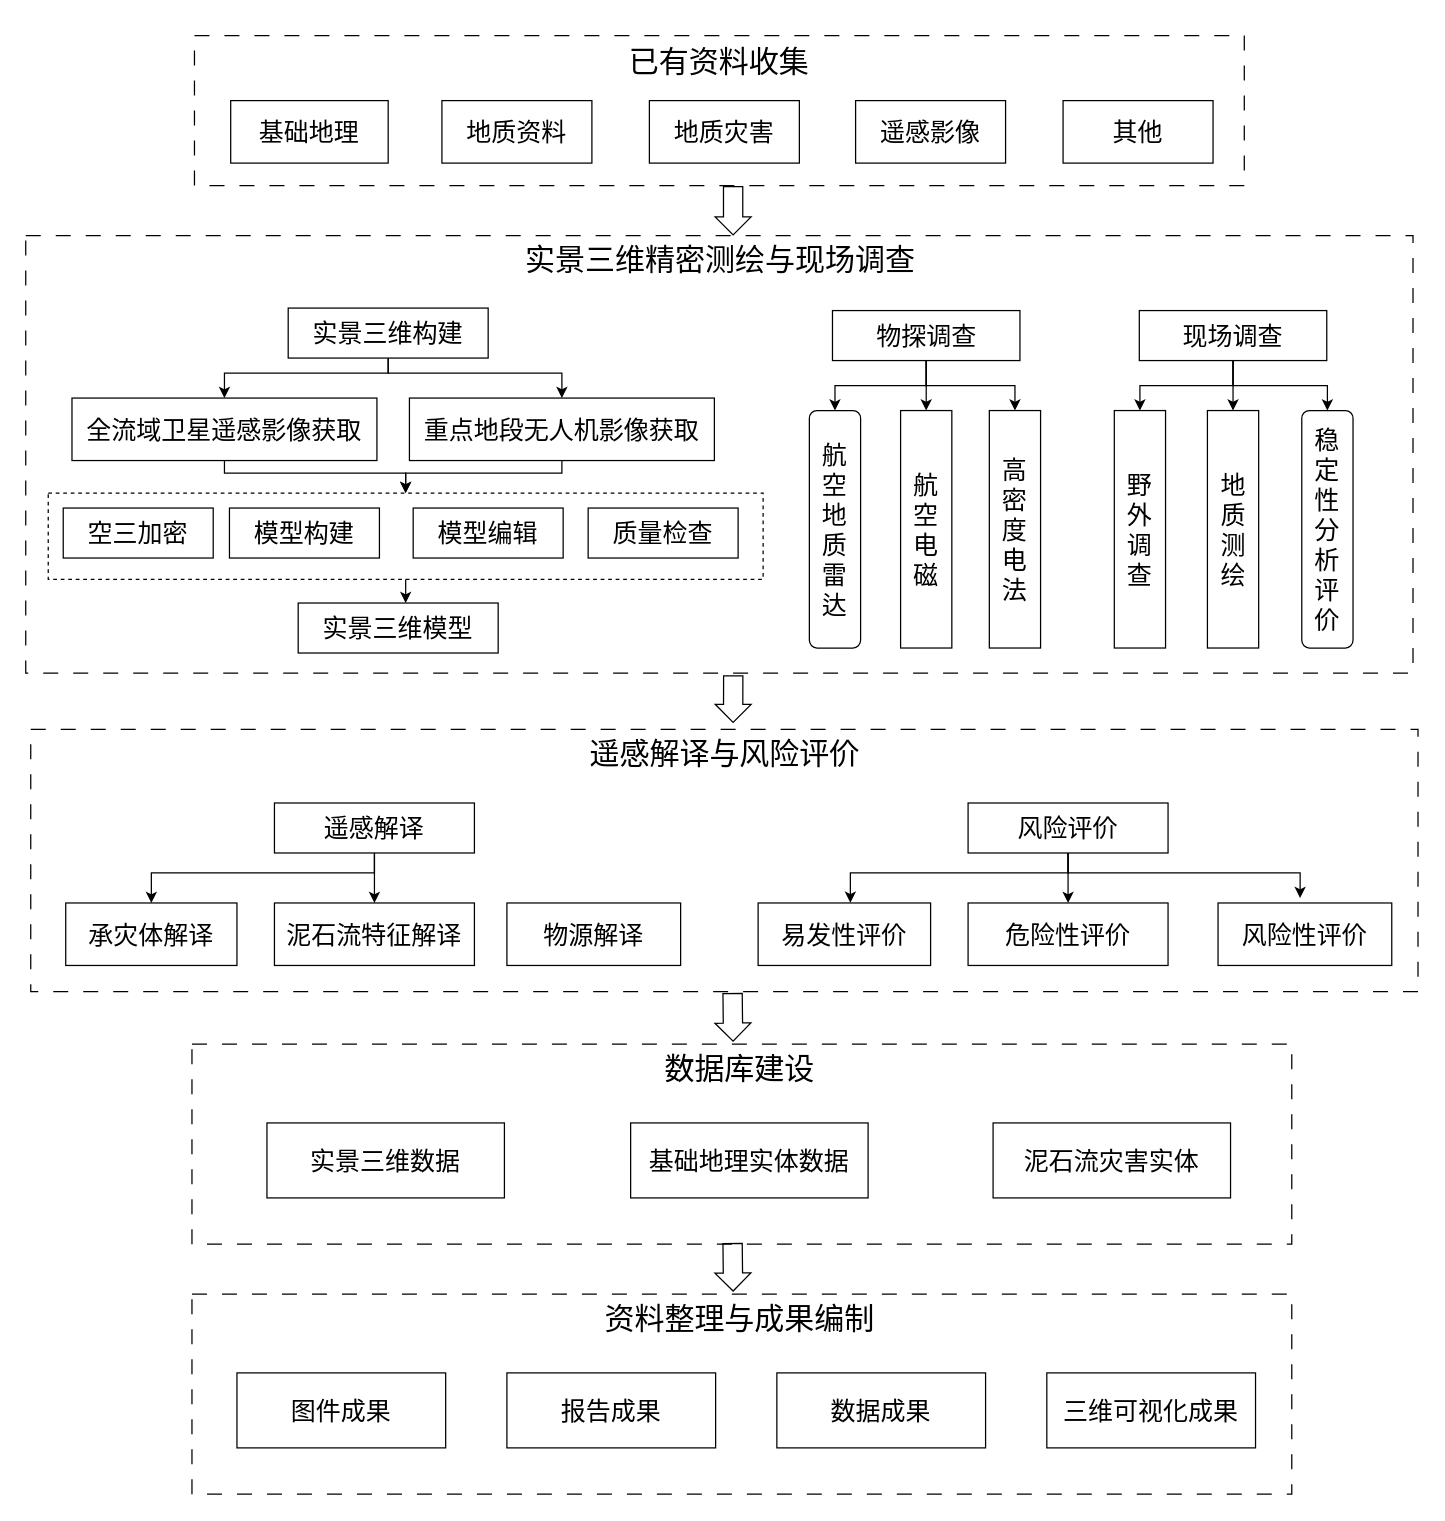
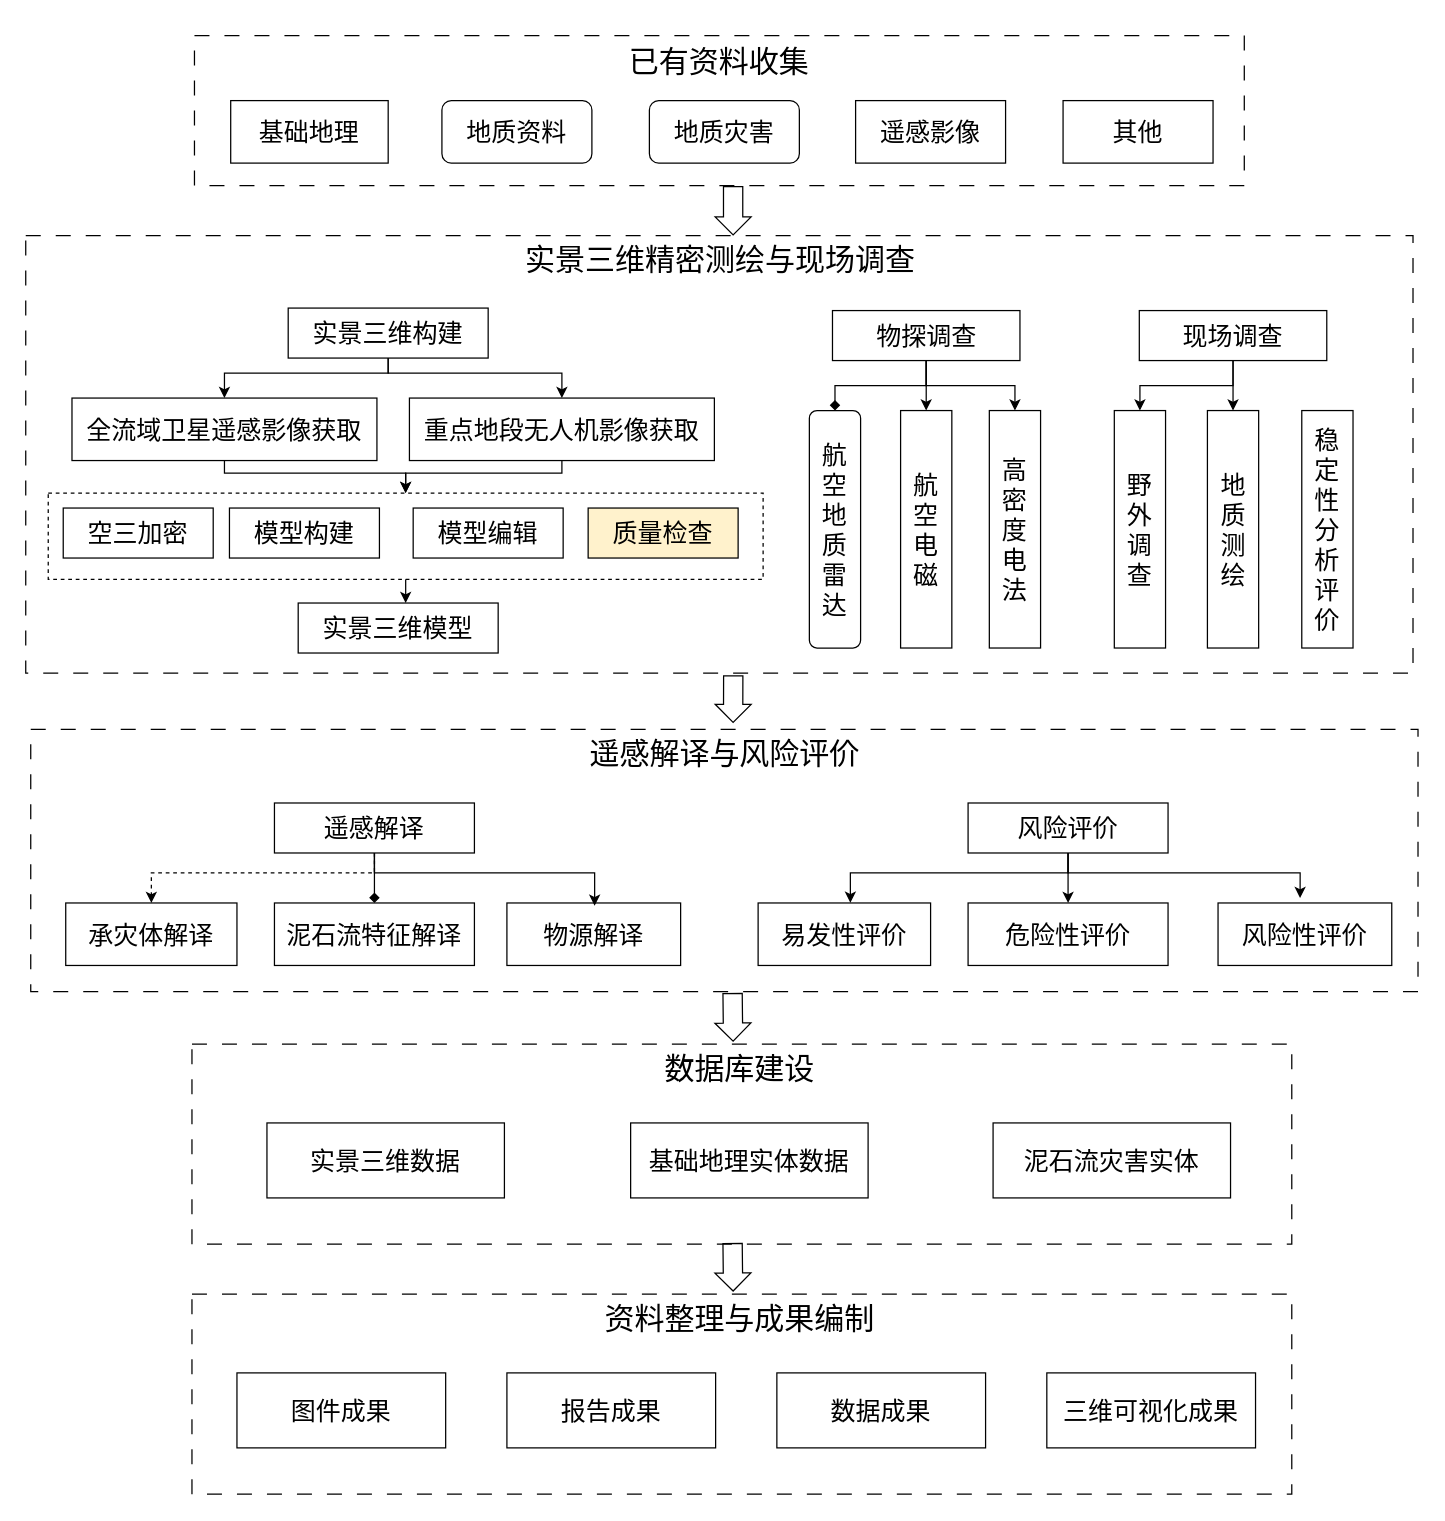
node "地质资料": shape rectangle -> rounded rectangle
node "地质灾害": shape rectangle -> rounded rectangle
edge "现场调查" -> "稳定性分析评价": removed
edge "物探调查" -> "航空地质雷达": arrowhead classic -> diamond
node "稳定性分析评价": shape rounded rectangle -> rectangle
node "质量检查": fillcolor #ffffff -> #fff2cc
edge "遥感解译" -> "承灾体解译": style solid -> dashed
edge "遥感解译" -> "物源解译": added
edge "遥感解译" -> "泥石流特征解译": arrowhead classic -> diamond
